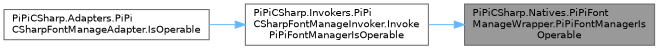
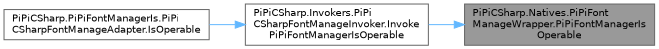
node "PiPiCSharp.Adapters.PiPi CSharpFontManageAdapter.IsOperable": label "PiPiCSharp.Adapters.PiPi CSharpFontManageAdapter.IsOperable" -> "PiPiCSharp.PiPiFontManagerIs.PiPi CSharpFontManageAdapter.IsOperable"
